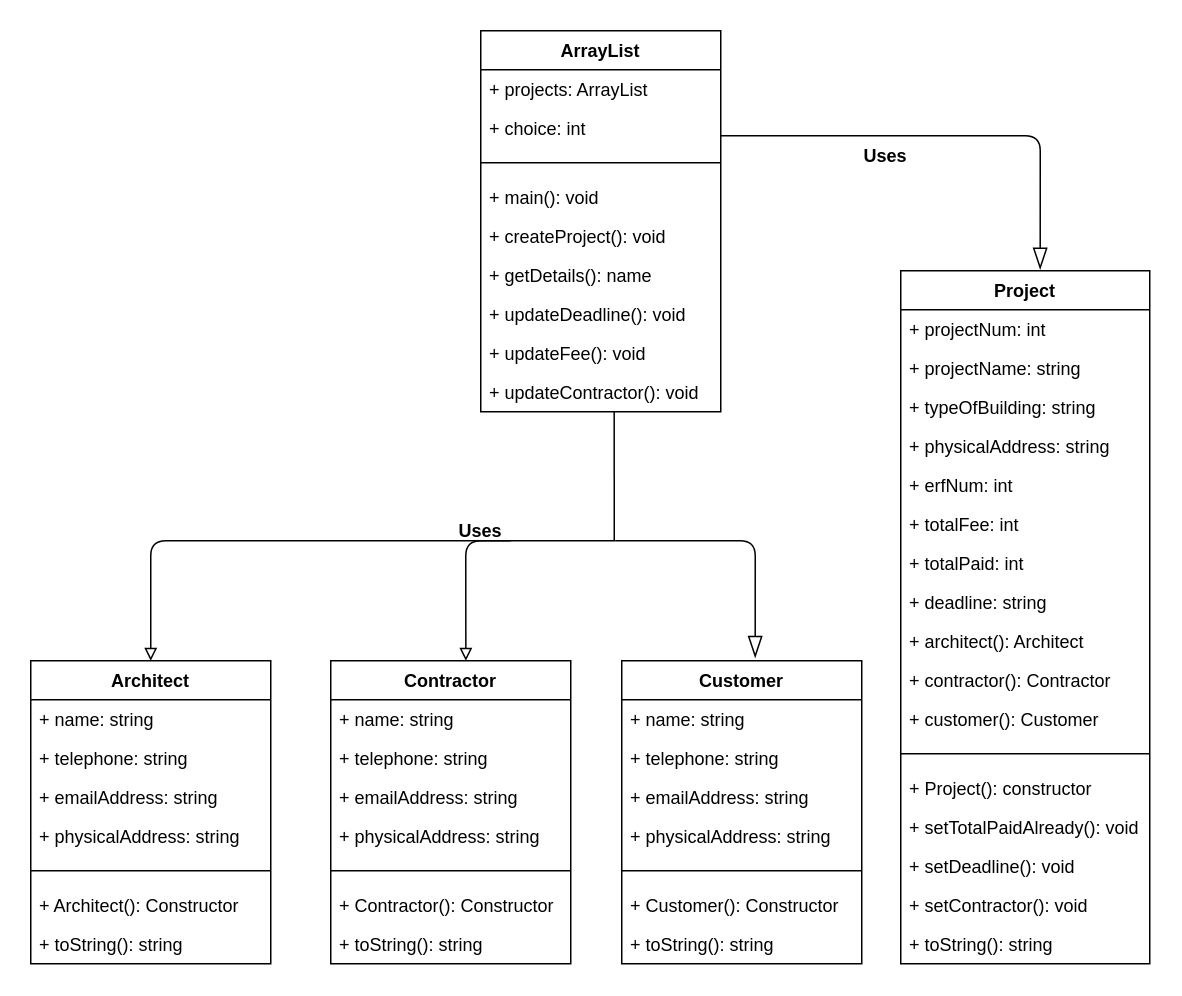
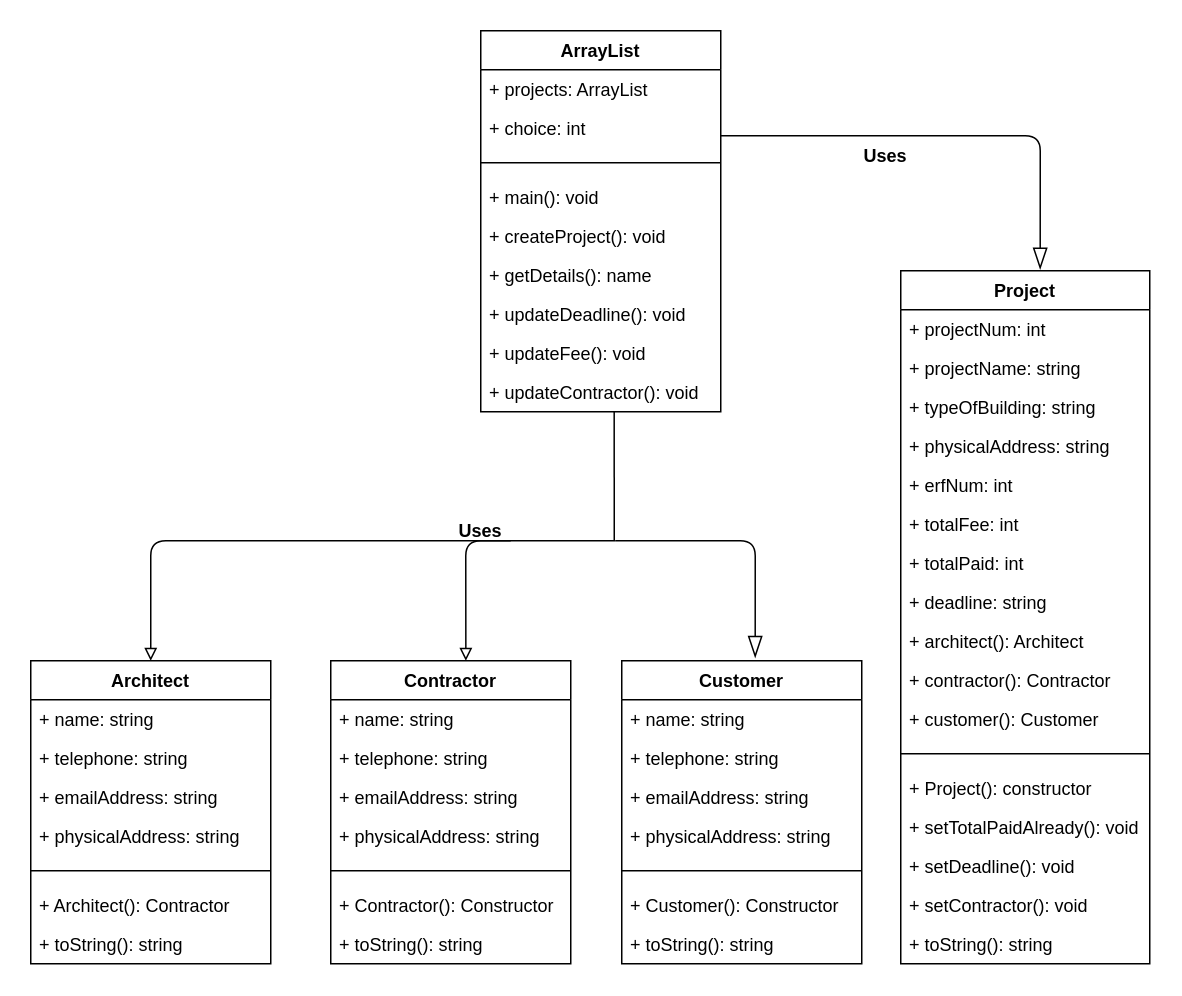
node "+ Architect(): Constructor": label "+ Architect(): Constructor" -> "+ Architect(): Contractor"
